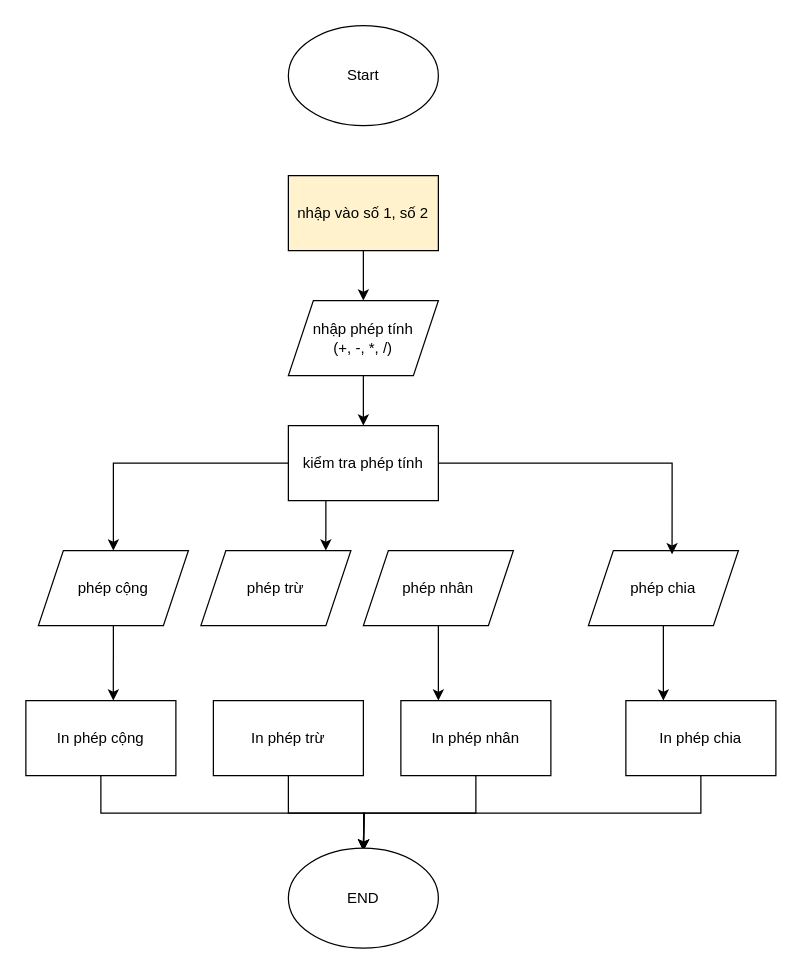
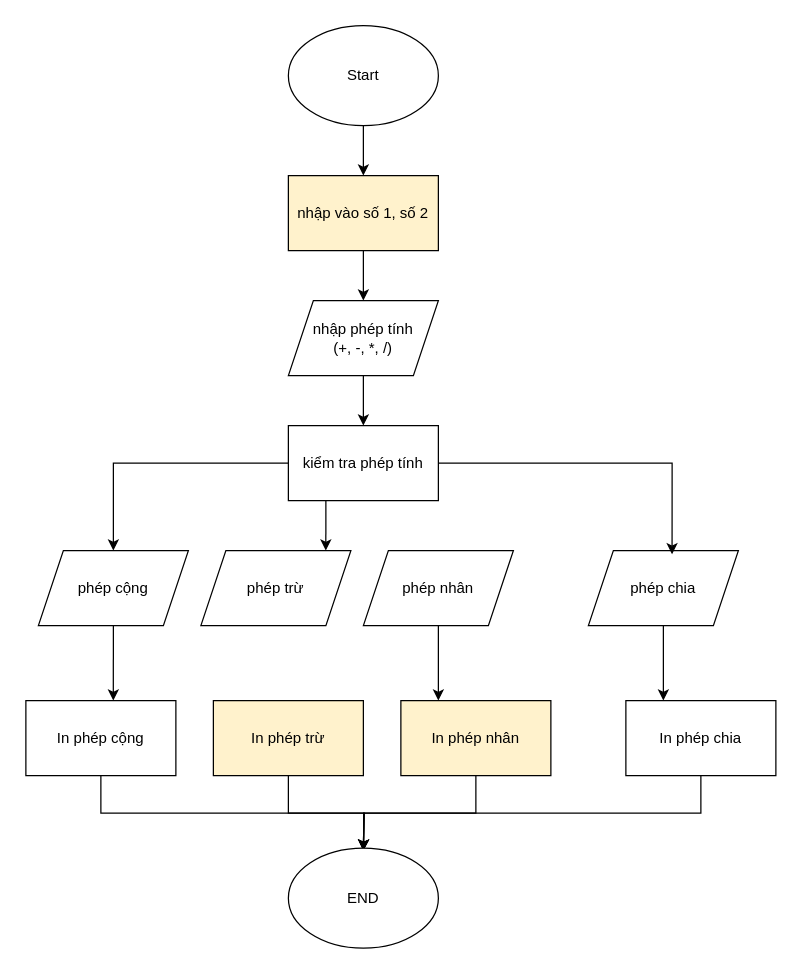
edge "Start" -> "nhập vào số 1, số 2": added
node "In phép trừ": fillcolor #ffffff -> #fff2cc
node "In phép nhân": fillcolor #ffffff -> #fff2cc
